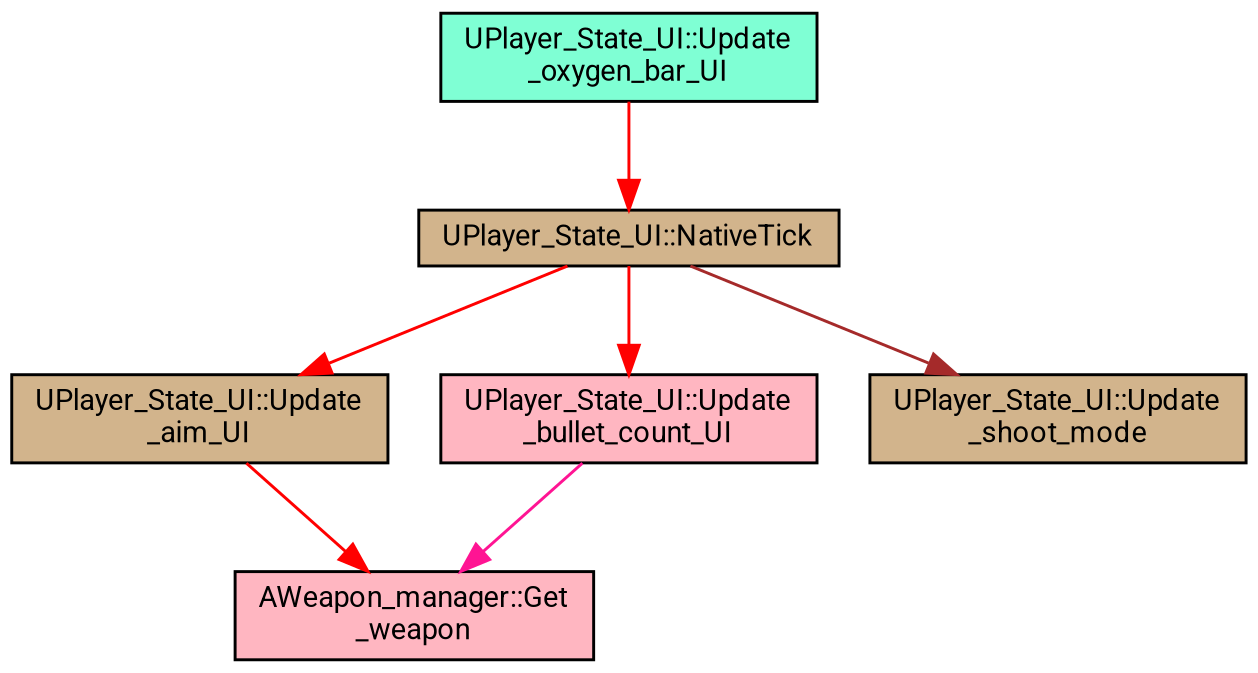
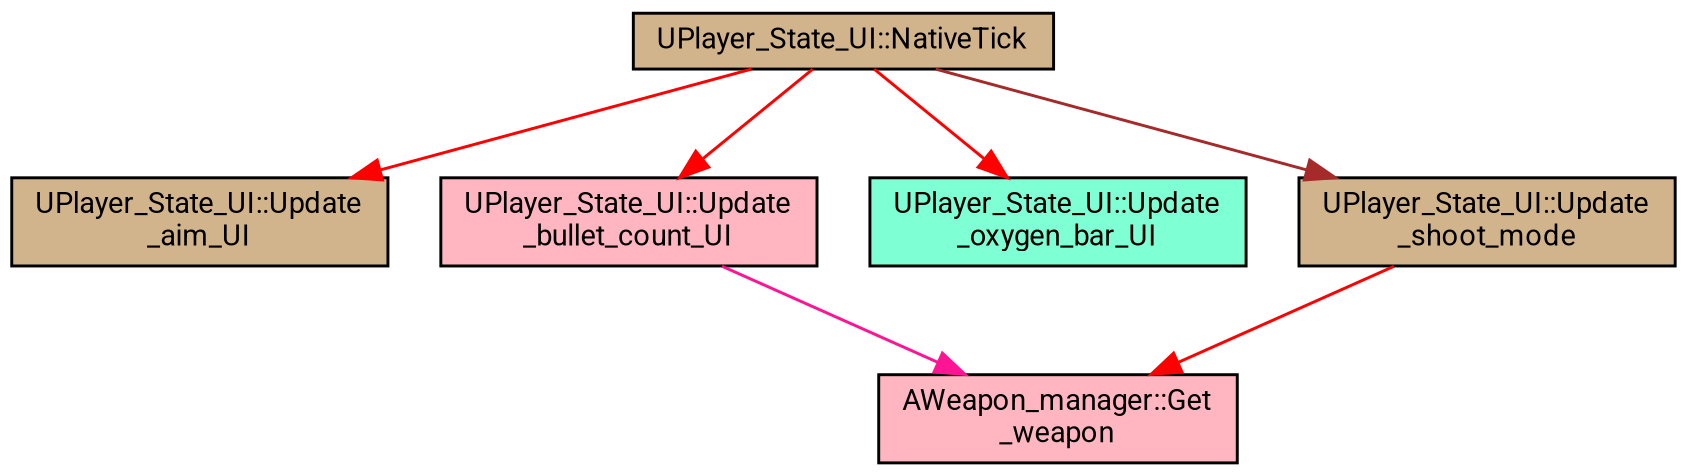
edge "UPlayer_State_UI::Update _oxygen_bar_UI" -> "UPlayer_State_UI::NativeTick": reversed
edge "UPlayer_State_UI::Update _aim_UI" -> "AWeapon_manager::Get _weapon": now "UPlayer_State_UI::Update _shoot_mode" -> "AWeapon_manager::Get _weapon"
